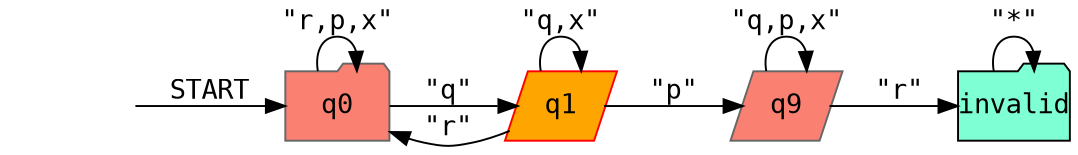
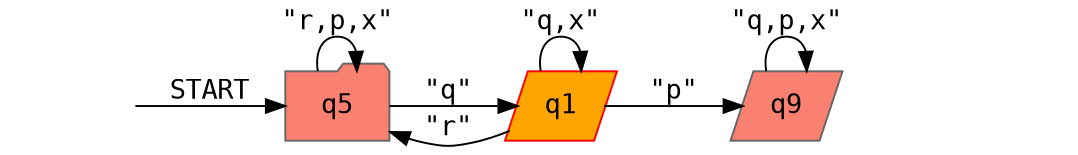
node "q0": label "q0" -> "q5"
node "invalid": removed
